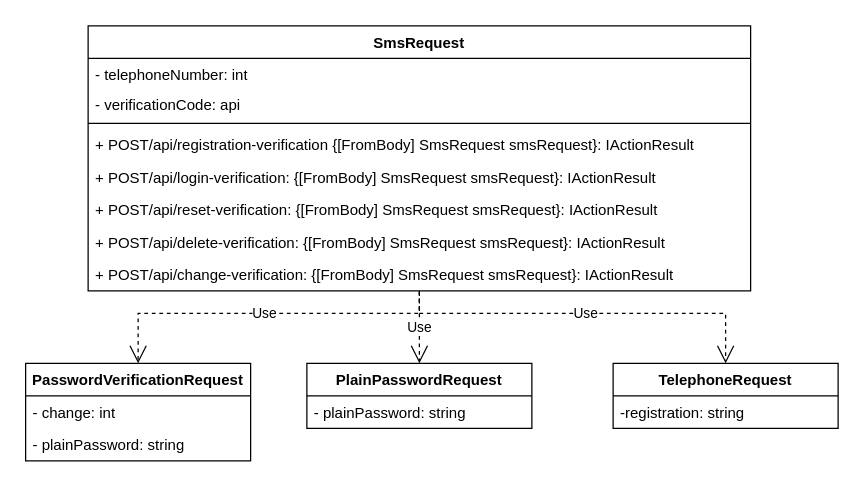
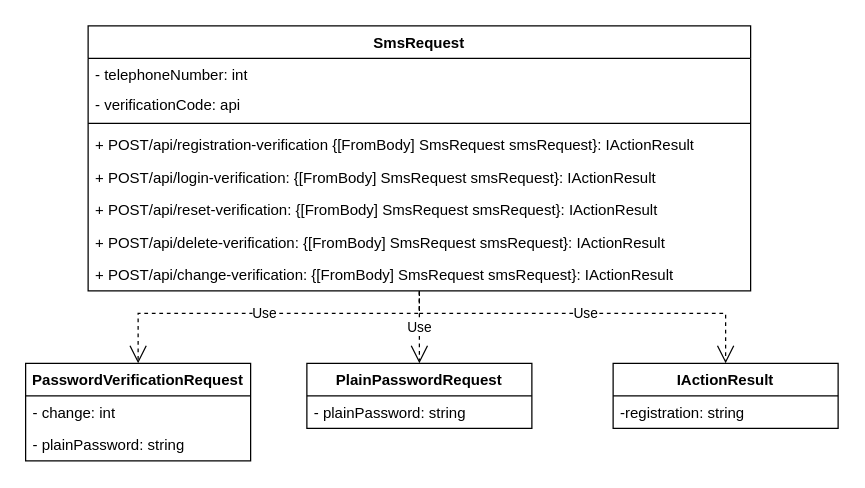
node "TelephoneRequest": label "TelephoneRequest" -> "IActionResult"
